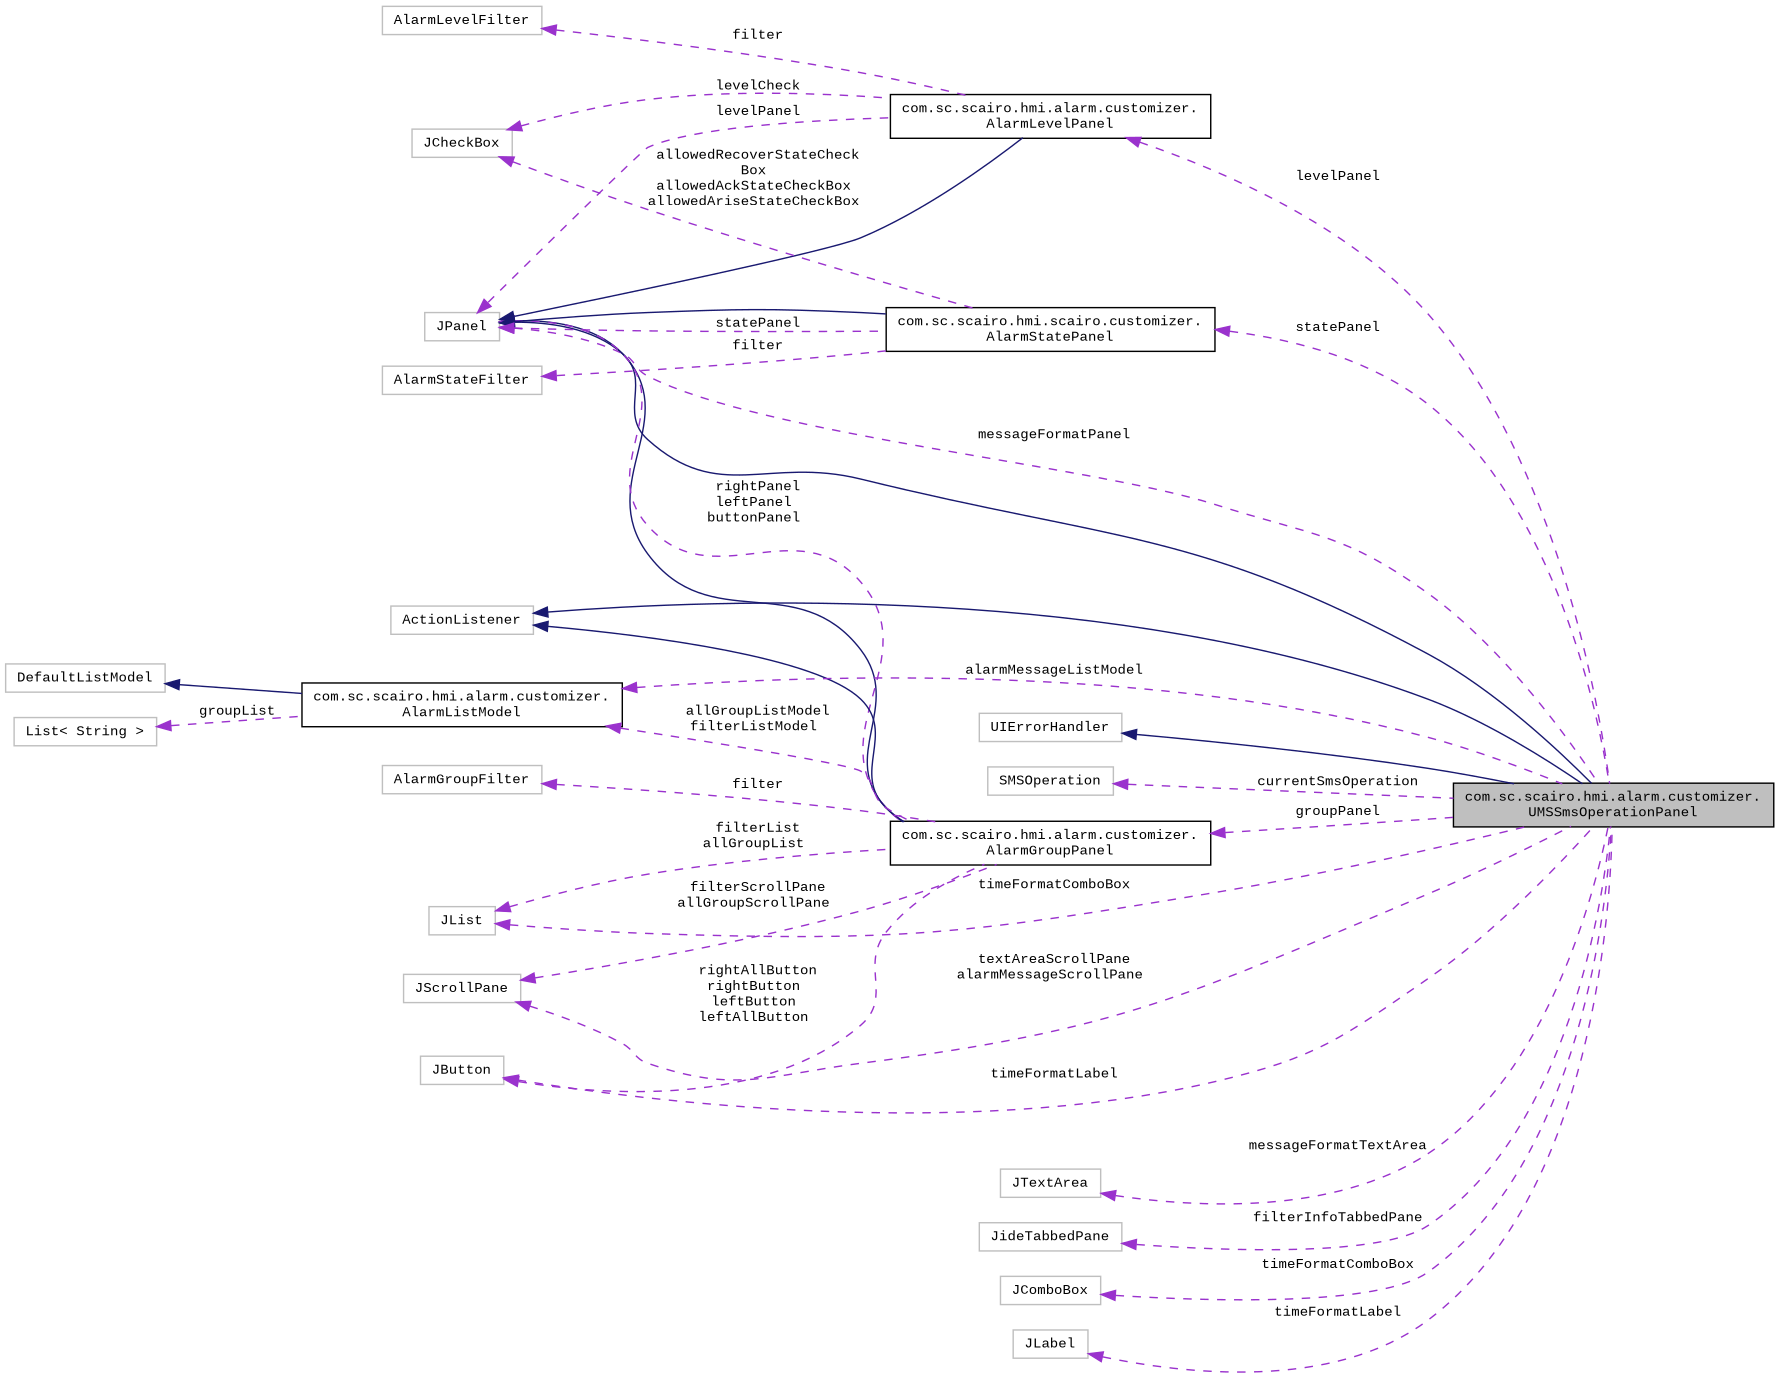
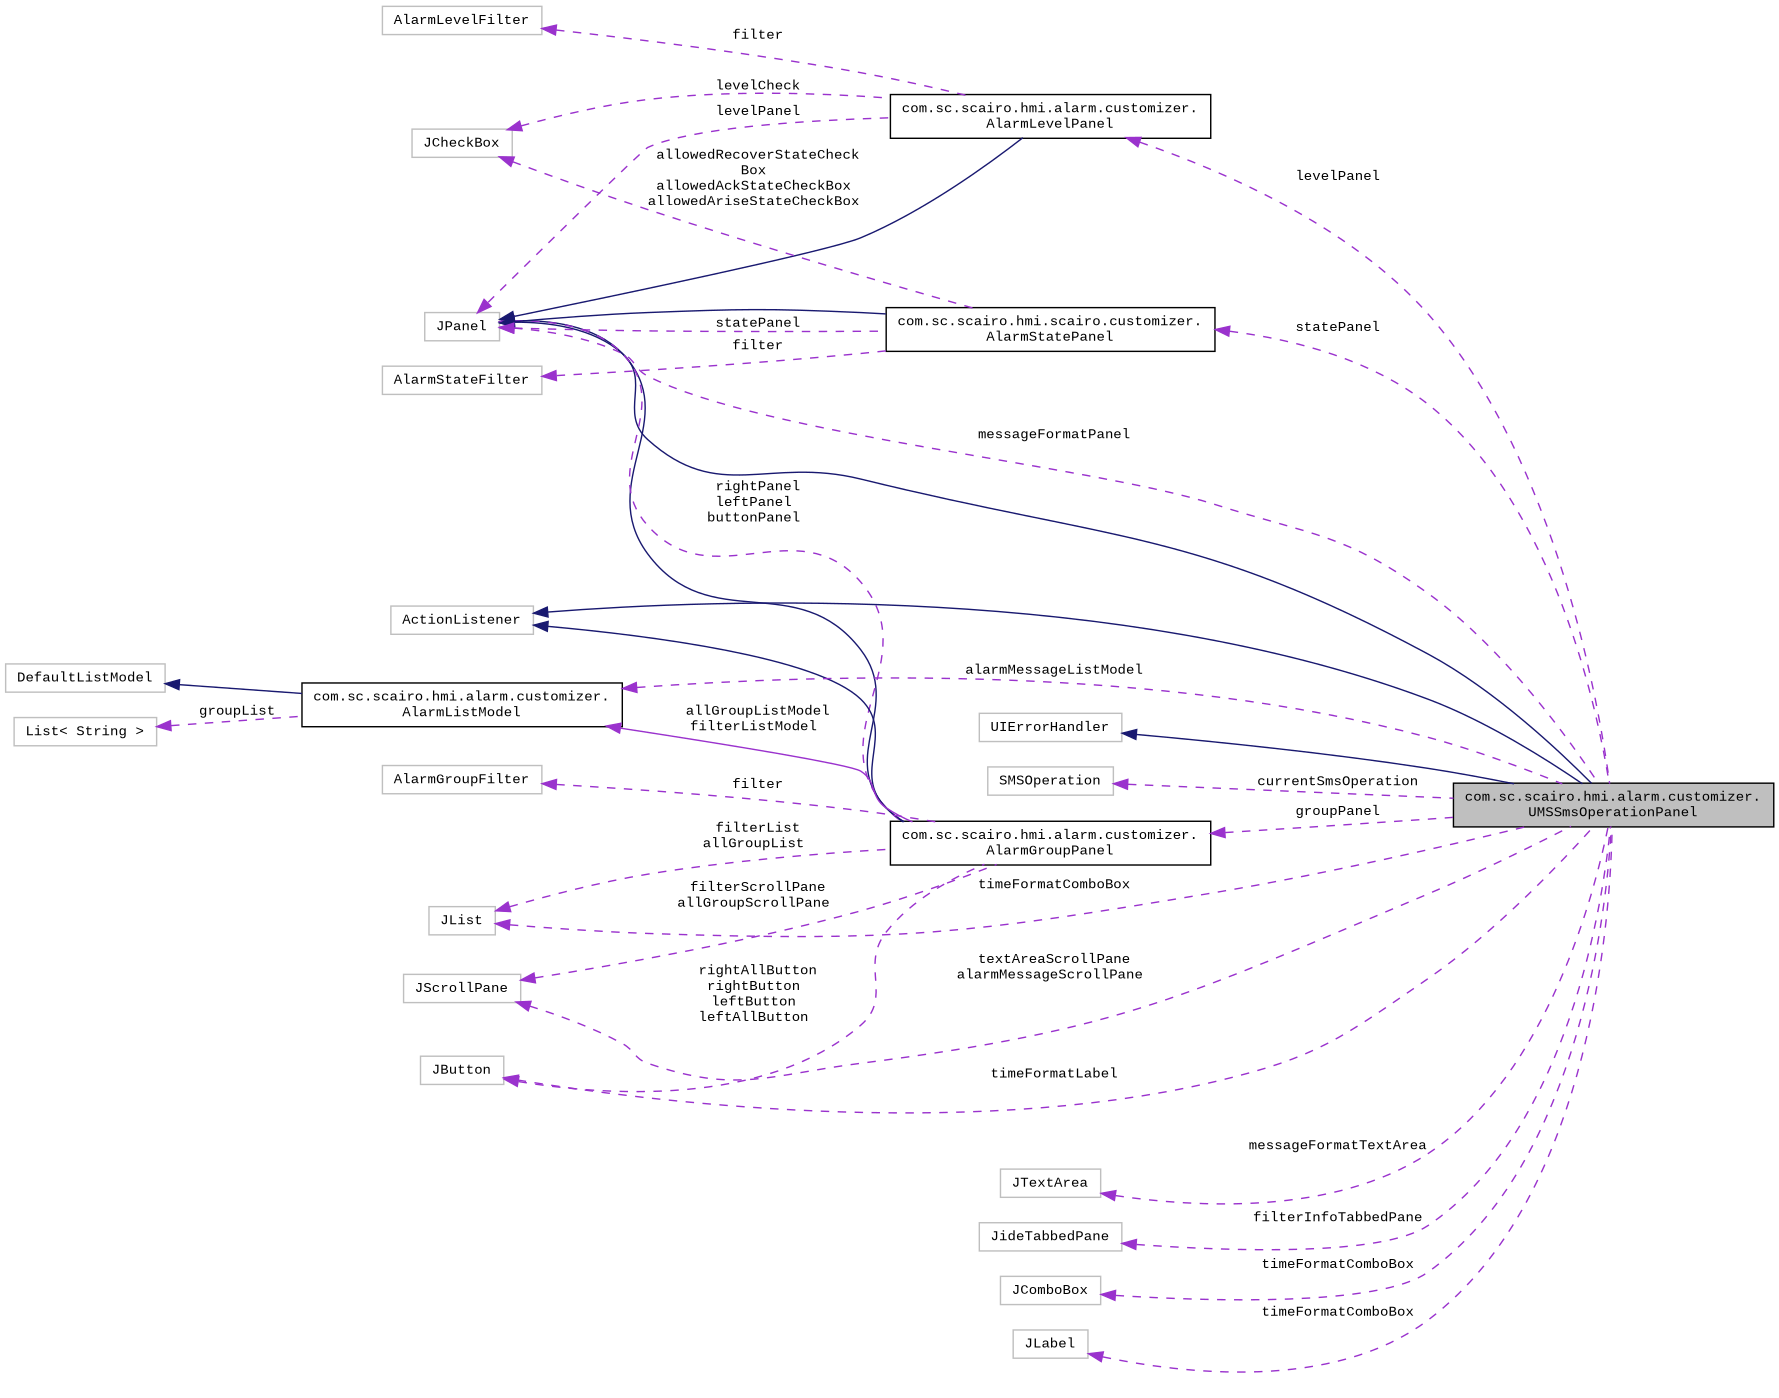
edge "com.sc.scairo.hmi.alarm.customizer. AlarmGroupPanel" -> "com.sc.scairo.hmi.alarm.customizer. AlarmListModel": style dashed -> solid
edge "com.sc.scairo.hmi.alarm.customizer. UMSSmsOperationPanel" -> "JLabel": label " timeFormatLabel" -> " timeFormatComboBox"
